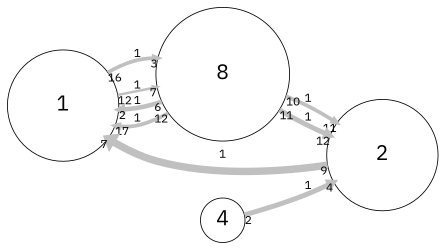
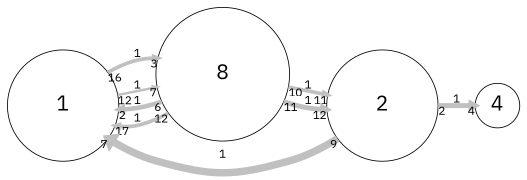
edge "4" -> "2": reversed
